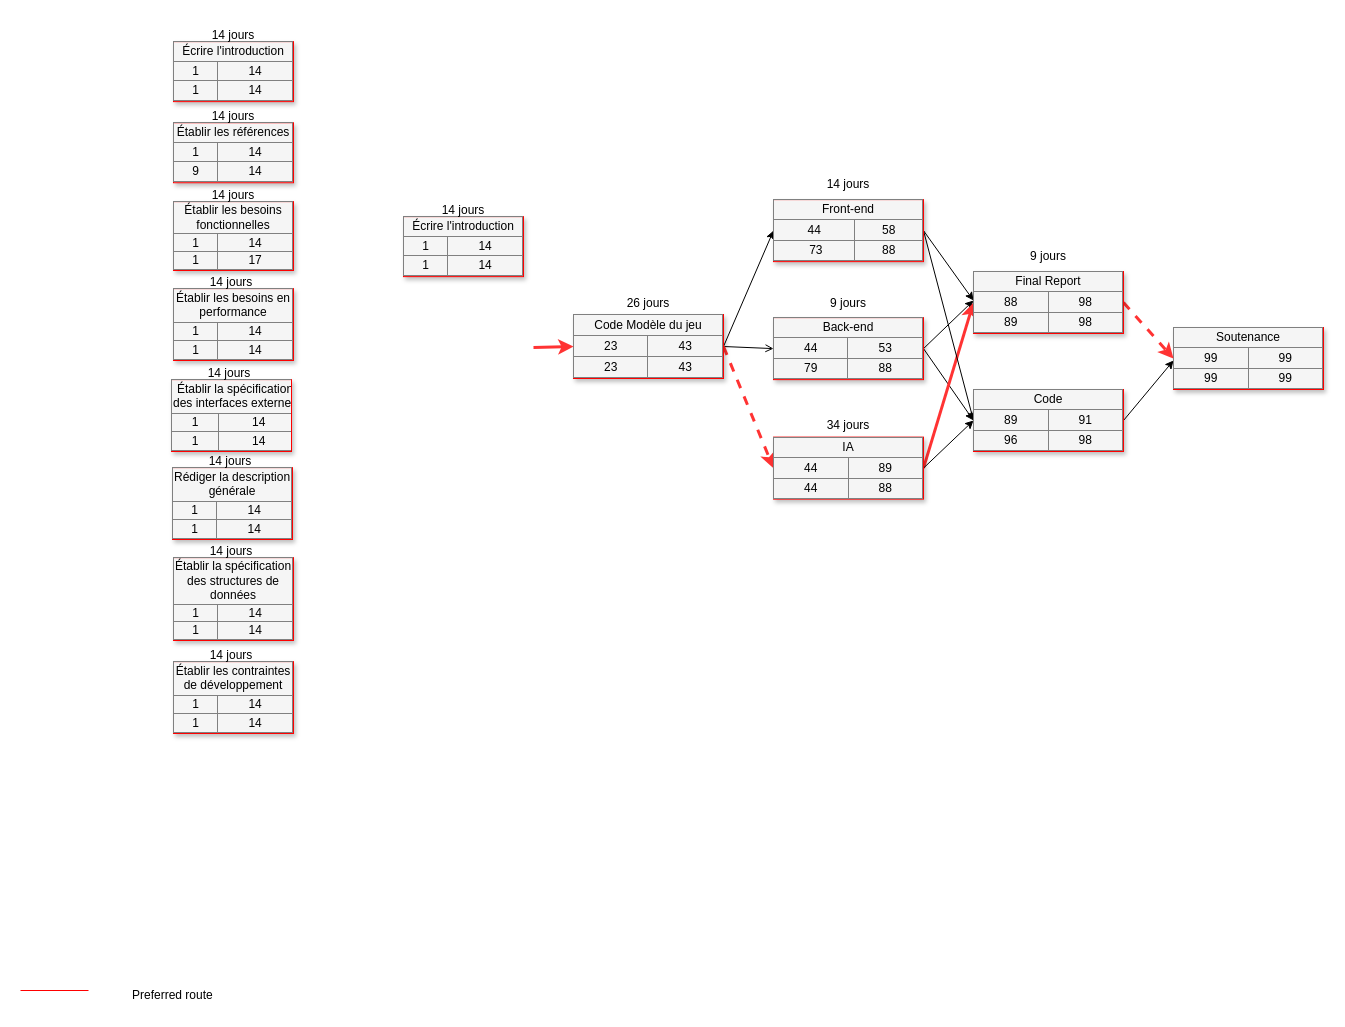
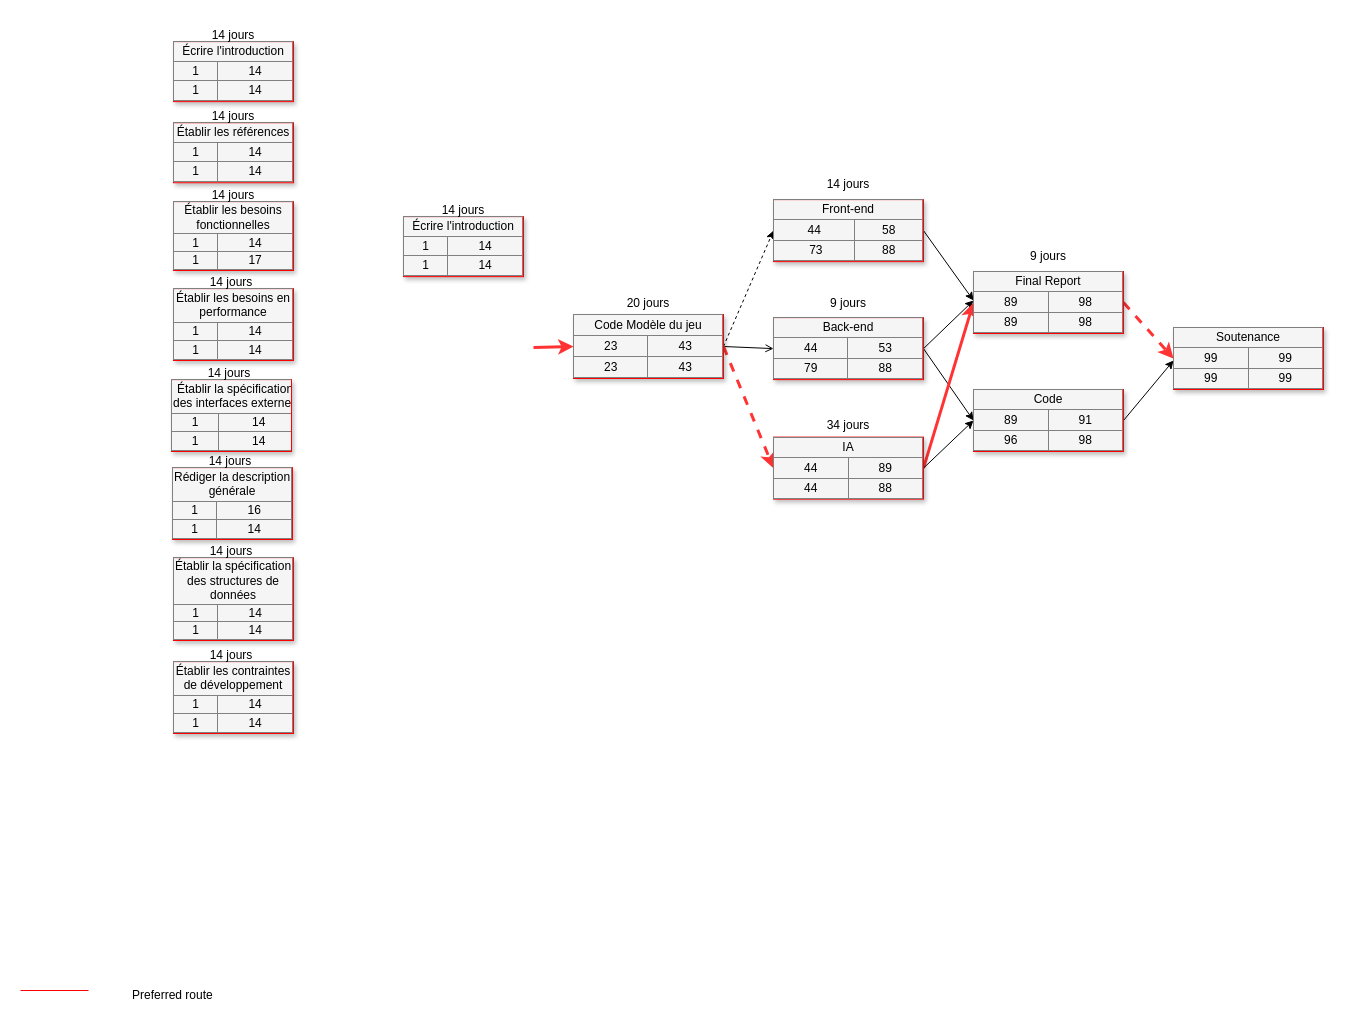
node "Établir les références 1 14 9 14": label "Établir les références 1 14 9 14" -> "Établir les références 1 14 1 14"
edge "Code Modèle du jeu 23 43 23 43" -> "Front-end 44 58 73 88": style solid -> dashed
node "Final Report 88 98 89 98": label "Final Report 88 98 89 98" -> "Final Report 89 98 89 98"
node "26 jours": label "26 jours" -> "20 jours"
edge "Front-end 44 58 73 88" -> "Code 89 91 96 98": removed
node "Rédiger la description générale 1 14 1 14": label "Rédiger la description générale 1 14 1 14" -> "Rédiger la description générale 1 16 1 14"
